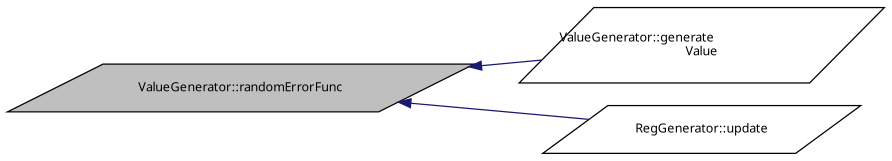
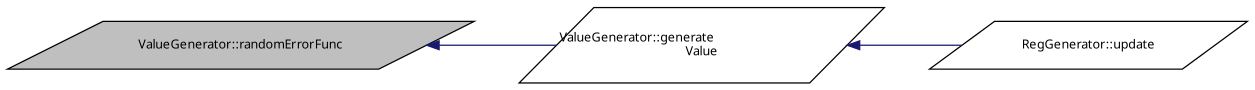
edge "RegGenerator::update" -> "ValueGenerator::randomErrorFunc": now "RegGenerator::update" -> "ValueGenerator::generate Value"
